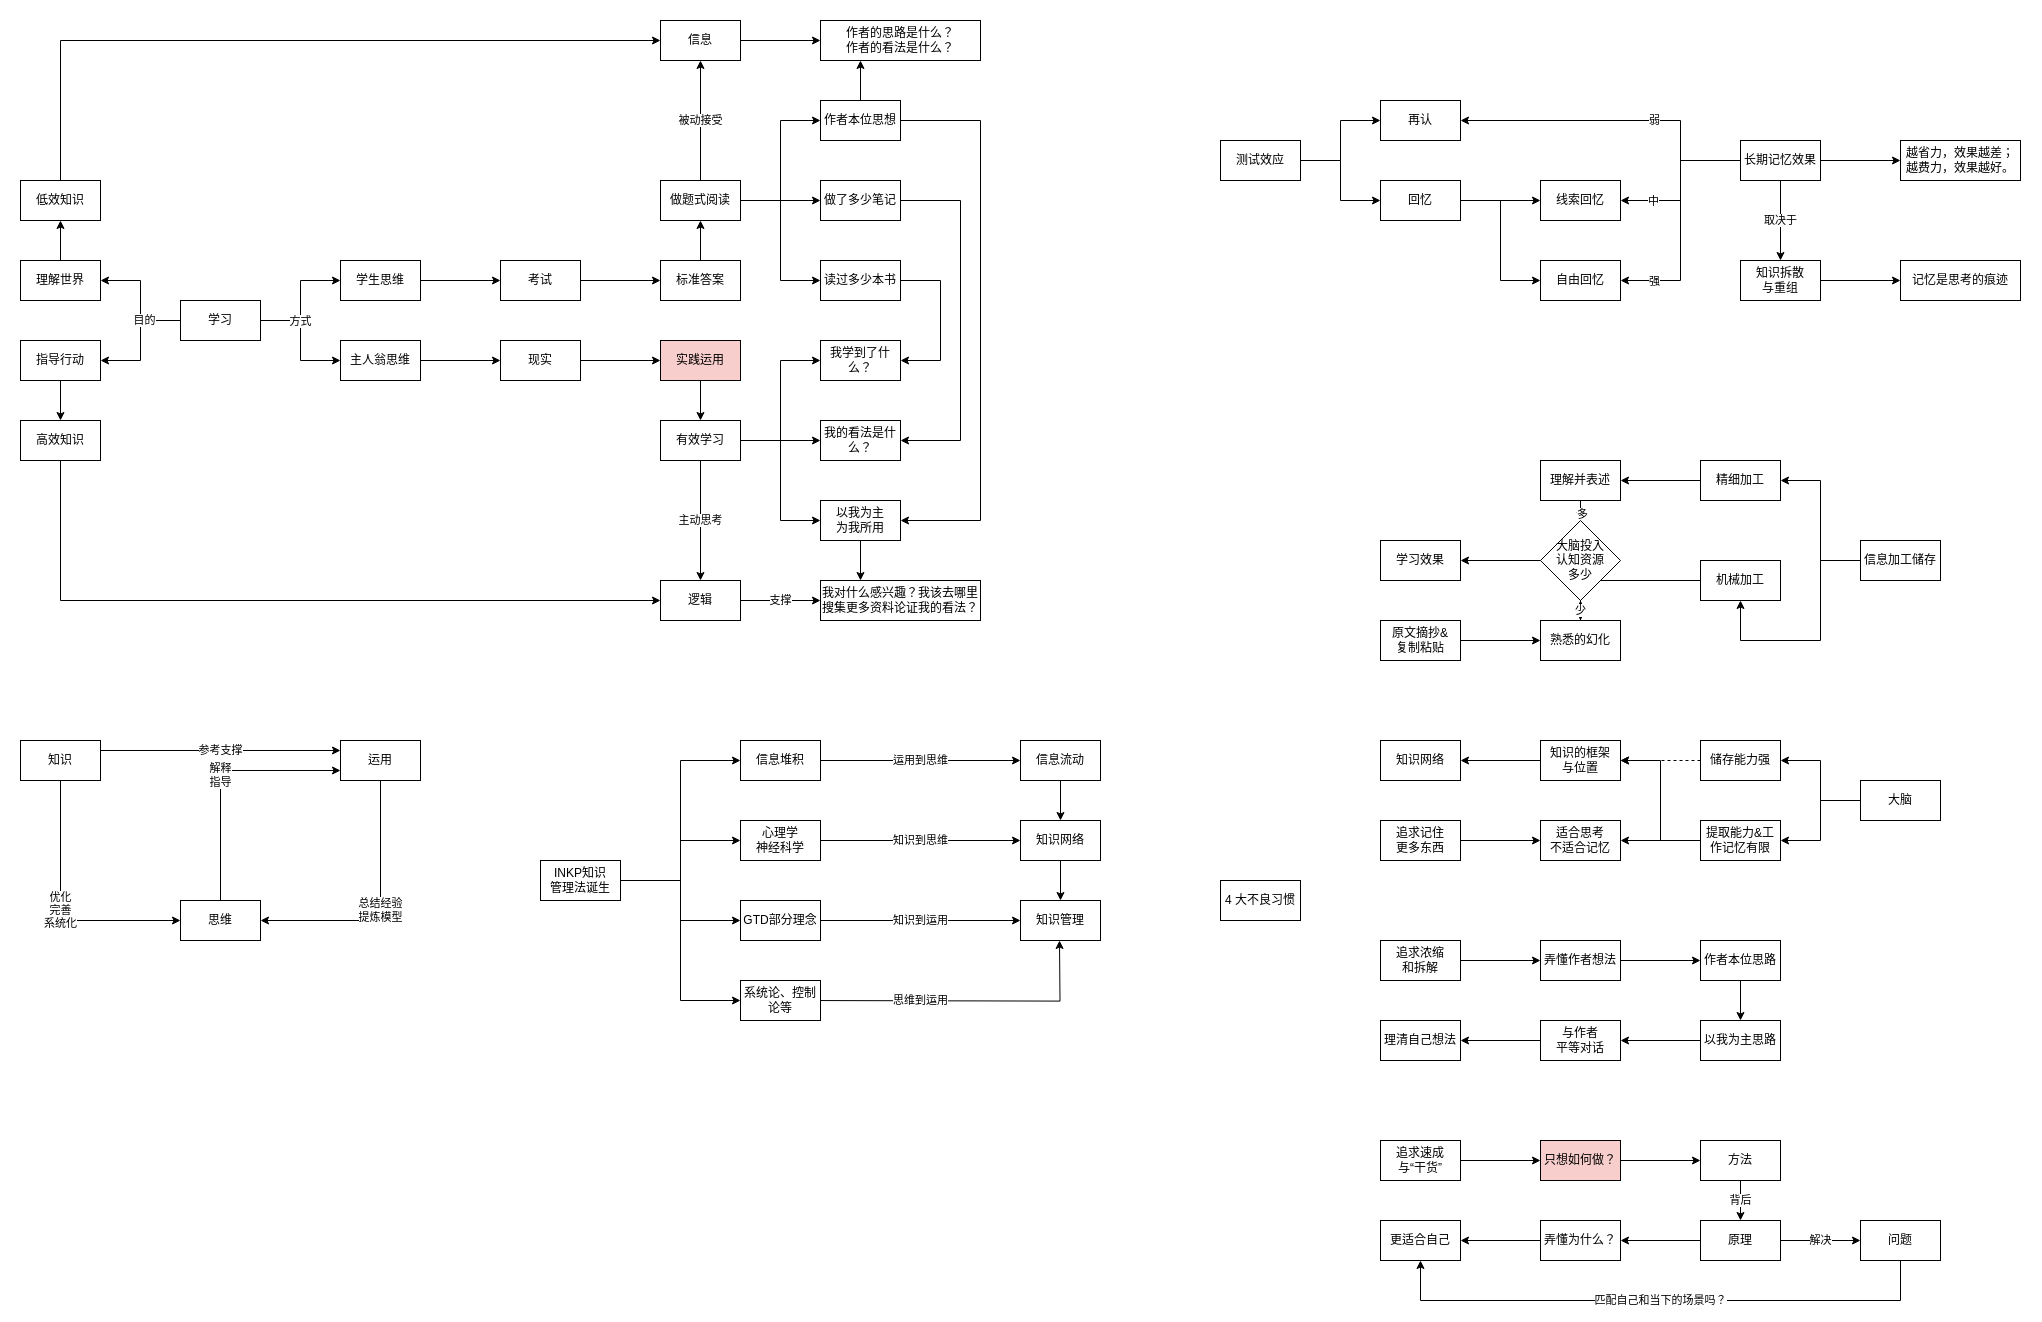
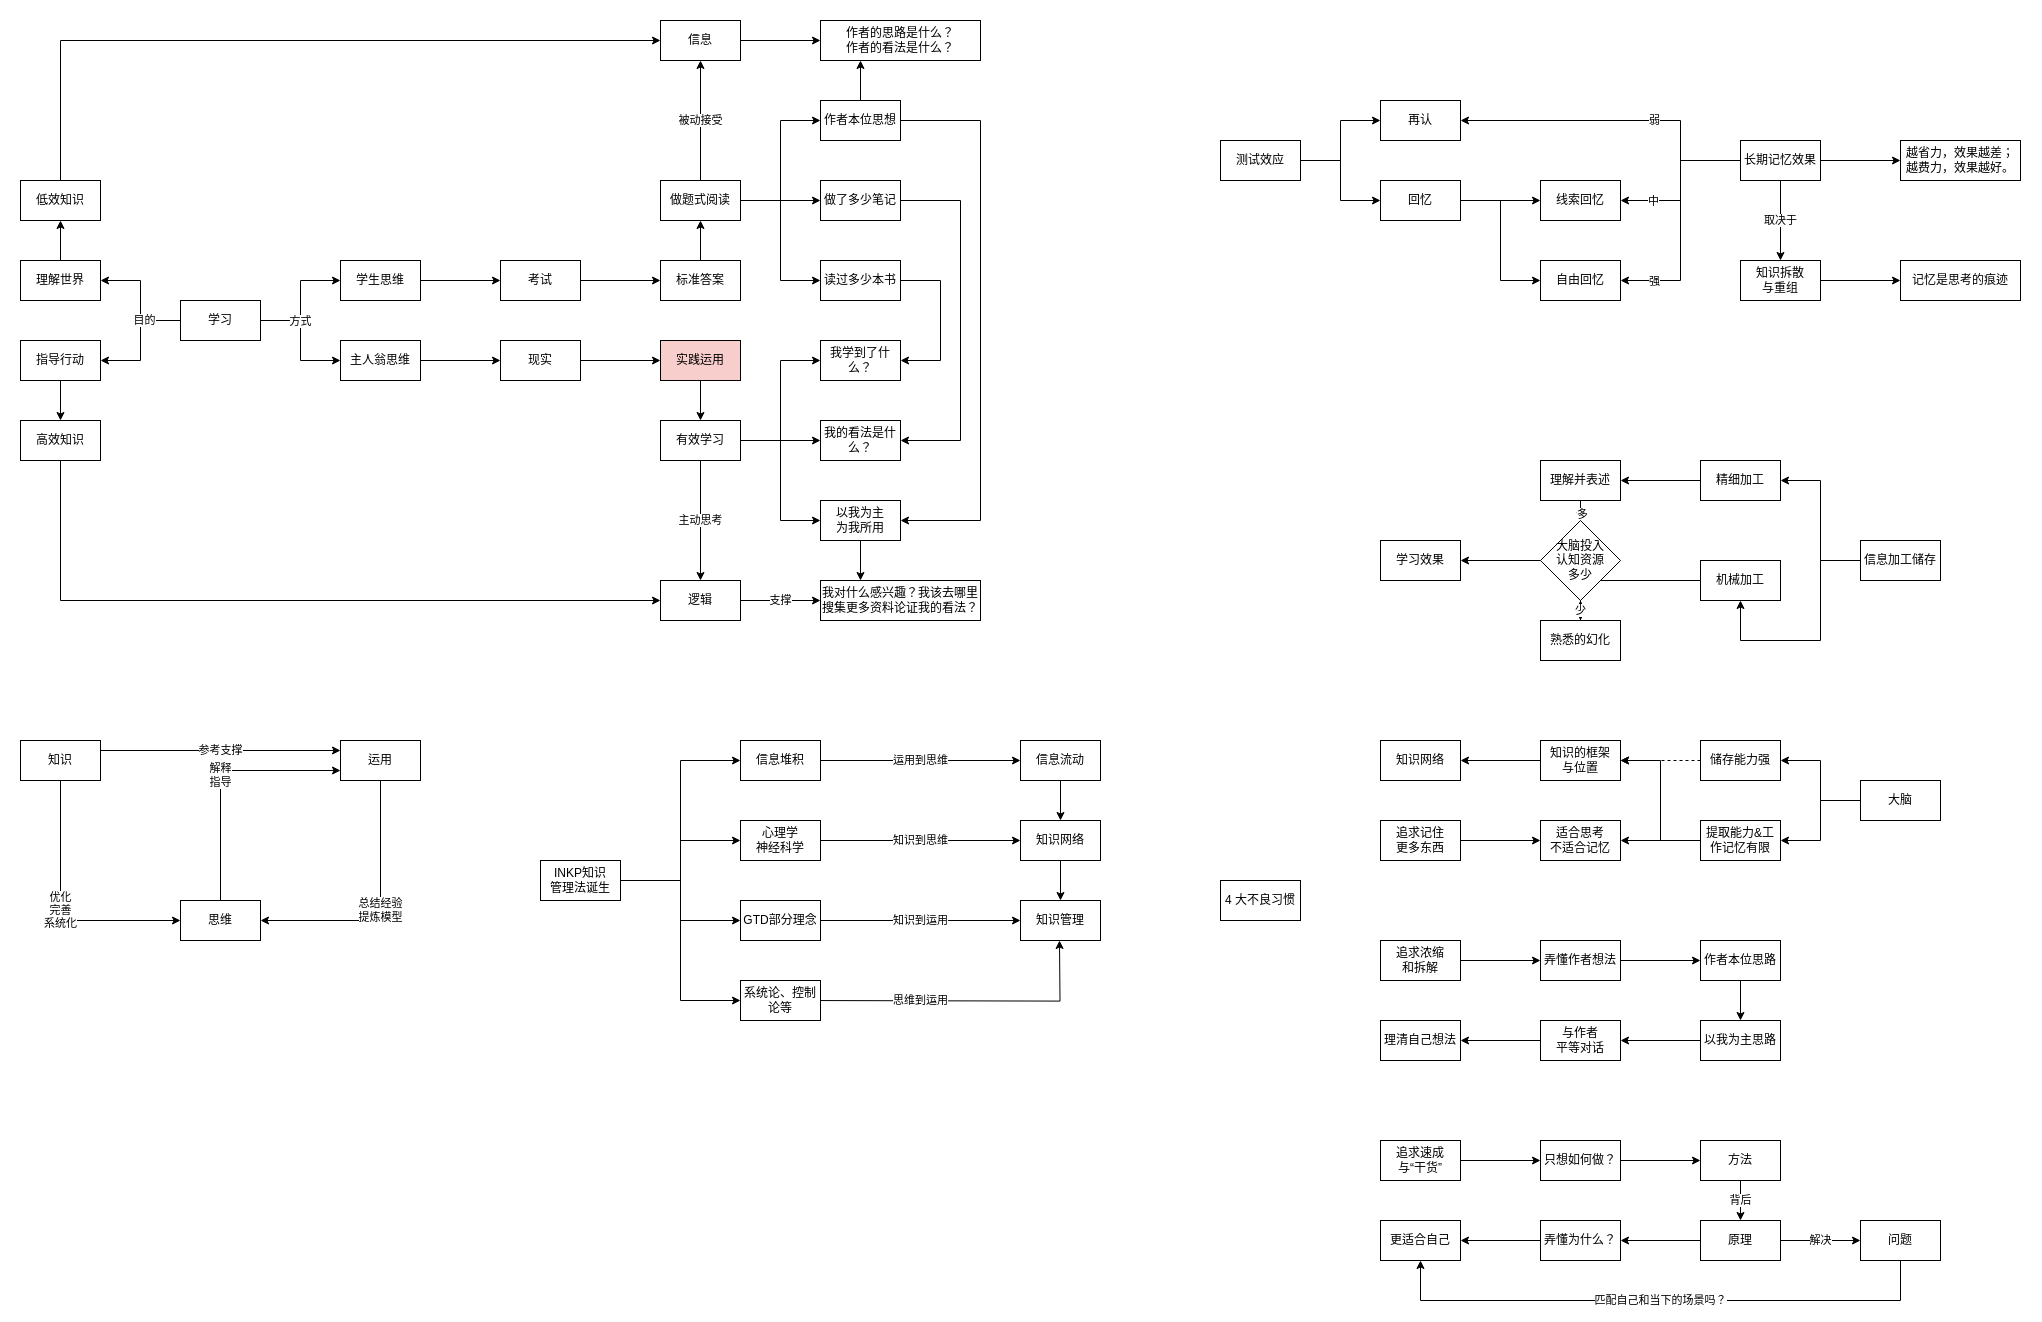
node "原文摘抄& 复制粘贴": removed
edge "原文摘抄& 复制粘贴" -> "熟悉的幻化": removed
node "只想如何做？": fillcolor #f8cecc -> #ffffff
